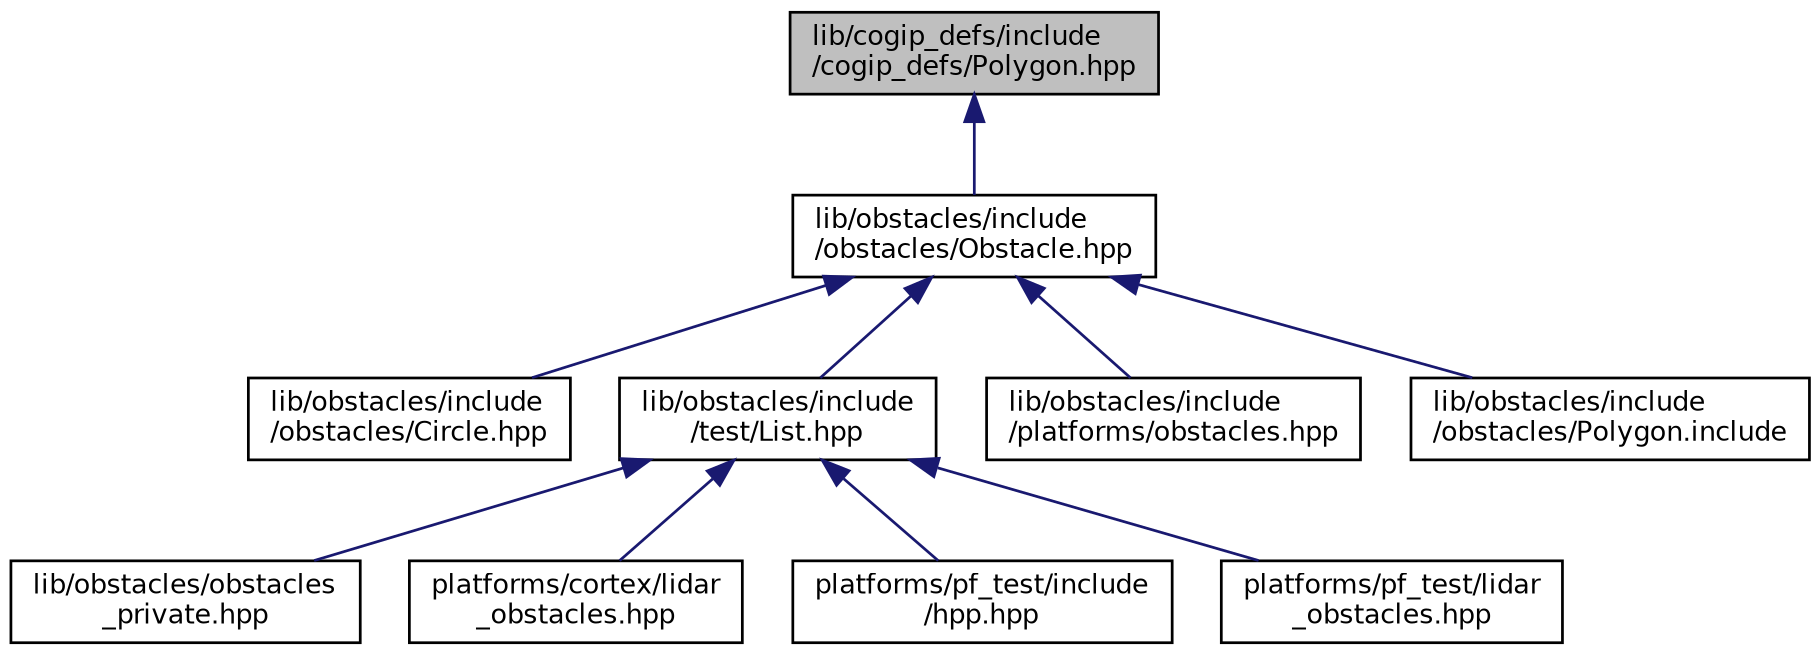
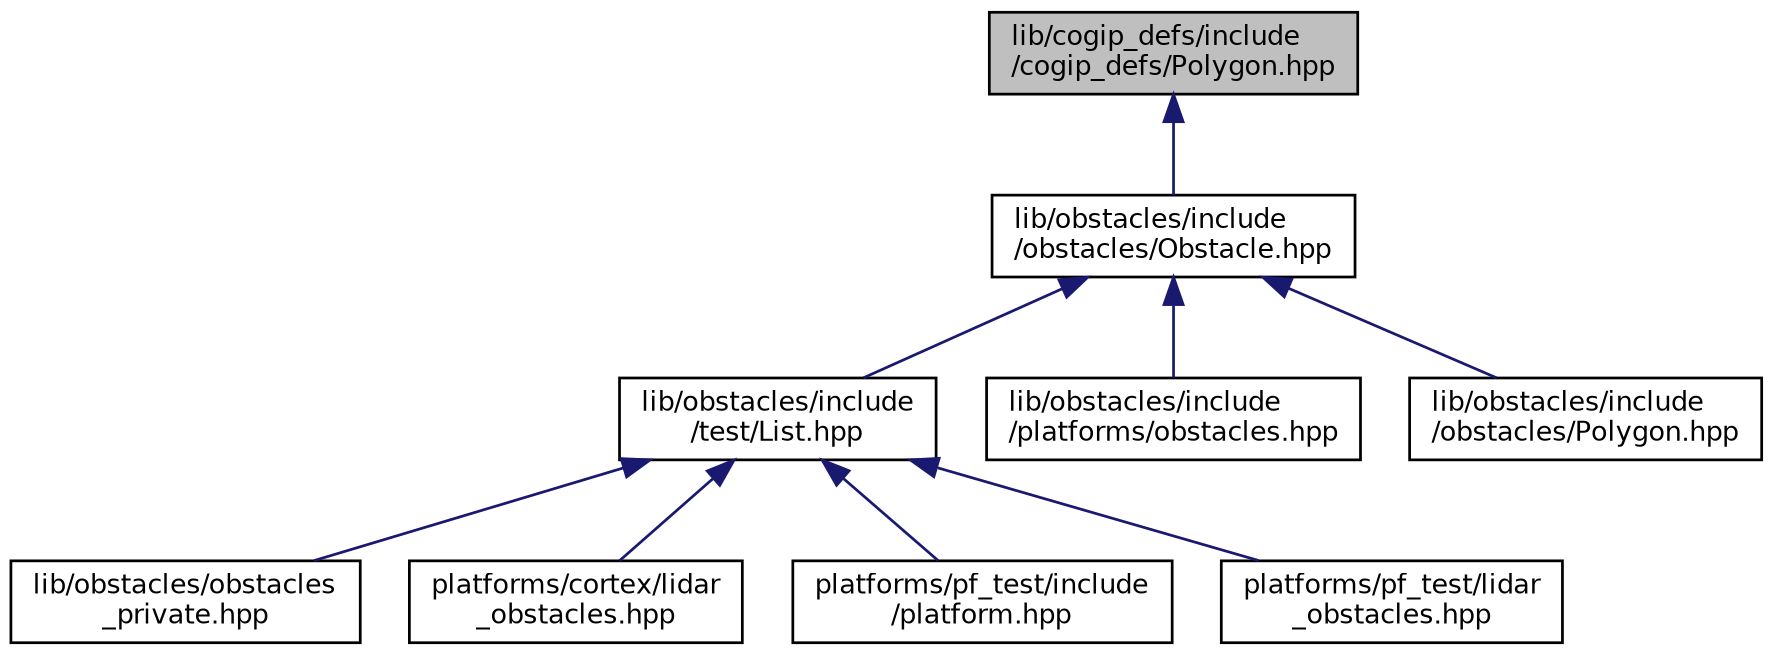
node "lib/obstacles/include /obstacles/Circle.hpp": removed
node "lib/obstacles/include /obstacles/Polygon.include": label "lib/obstacles/include /obstacles/Polygon.include" -> "lib/obstacles/include /obstacles/Polygon.hpp"
node "platforms/pf_test/include /hpp.hpp": label "platforms/pf_test/include /hpp.hpp" -> "platforms/pf_test/include /platform.hpp"
